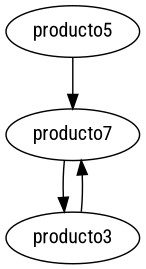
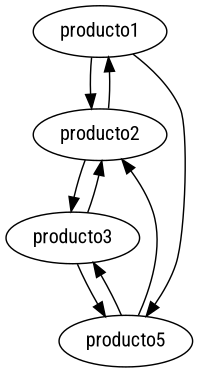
node "producto1": added
node "producto7": label "producto7" -> "producto2"
edge "producto3" -> "producto5": added
edge "producto5" -> "producto3": added
